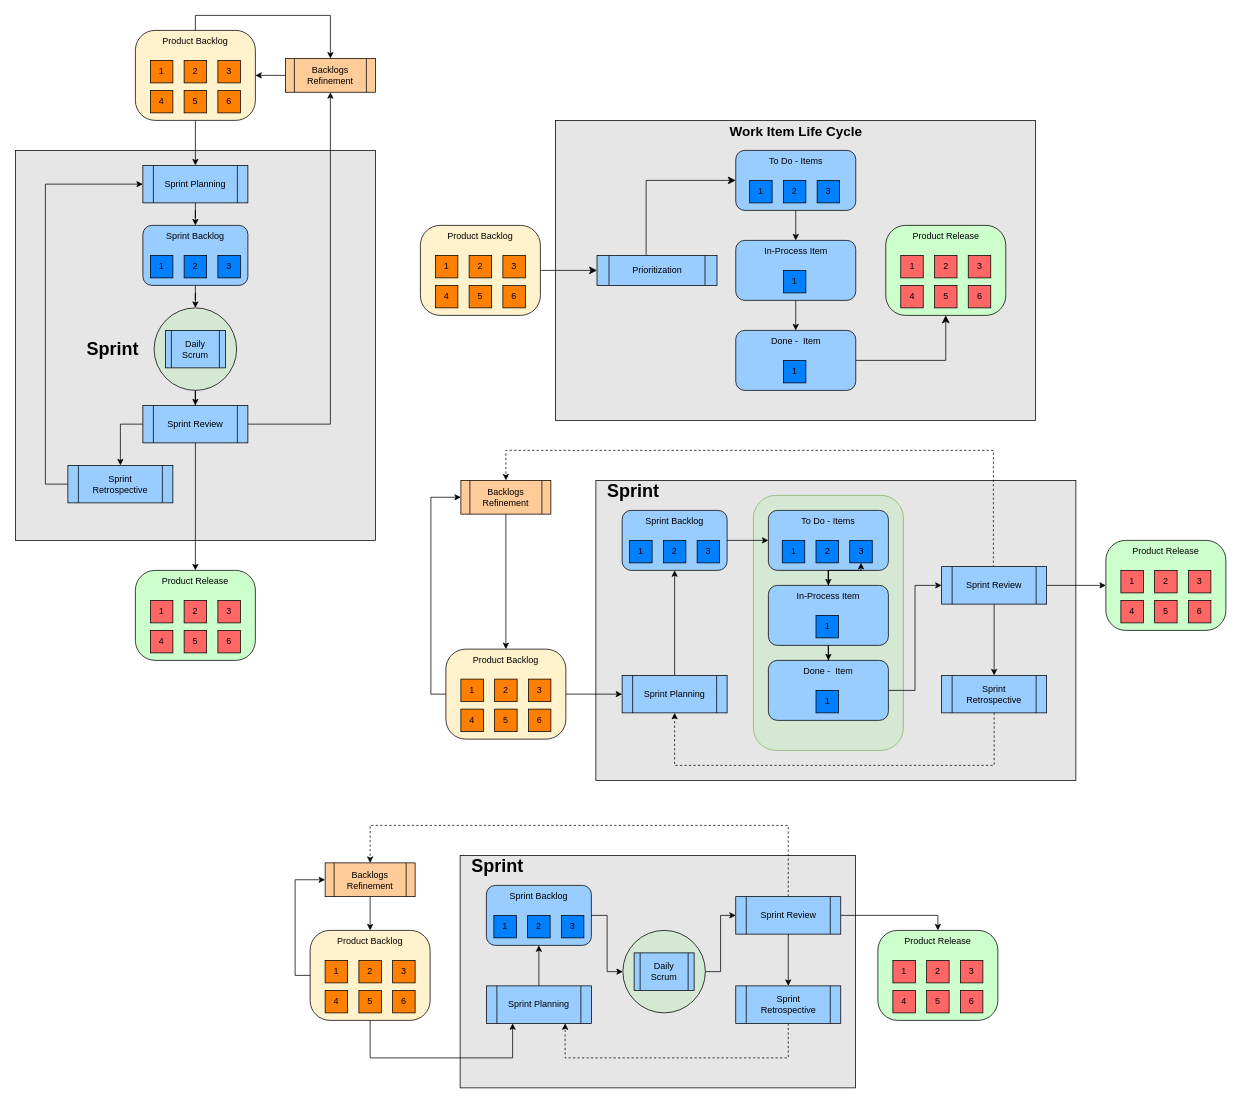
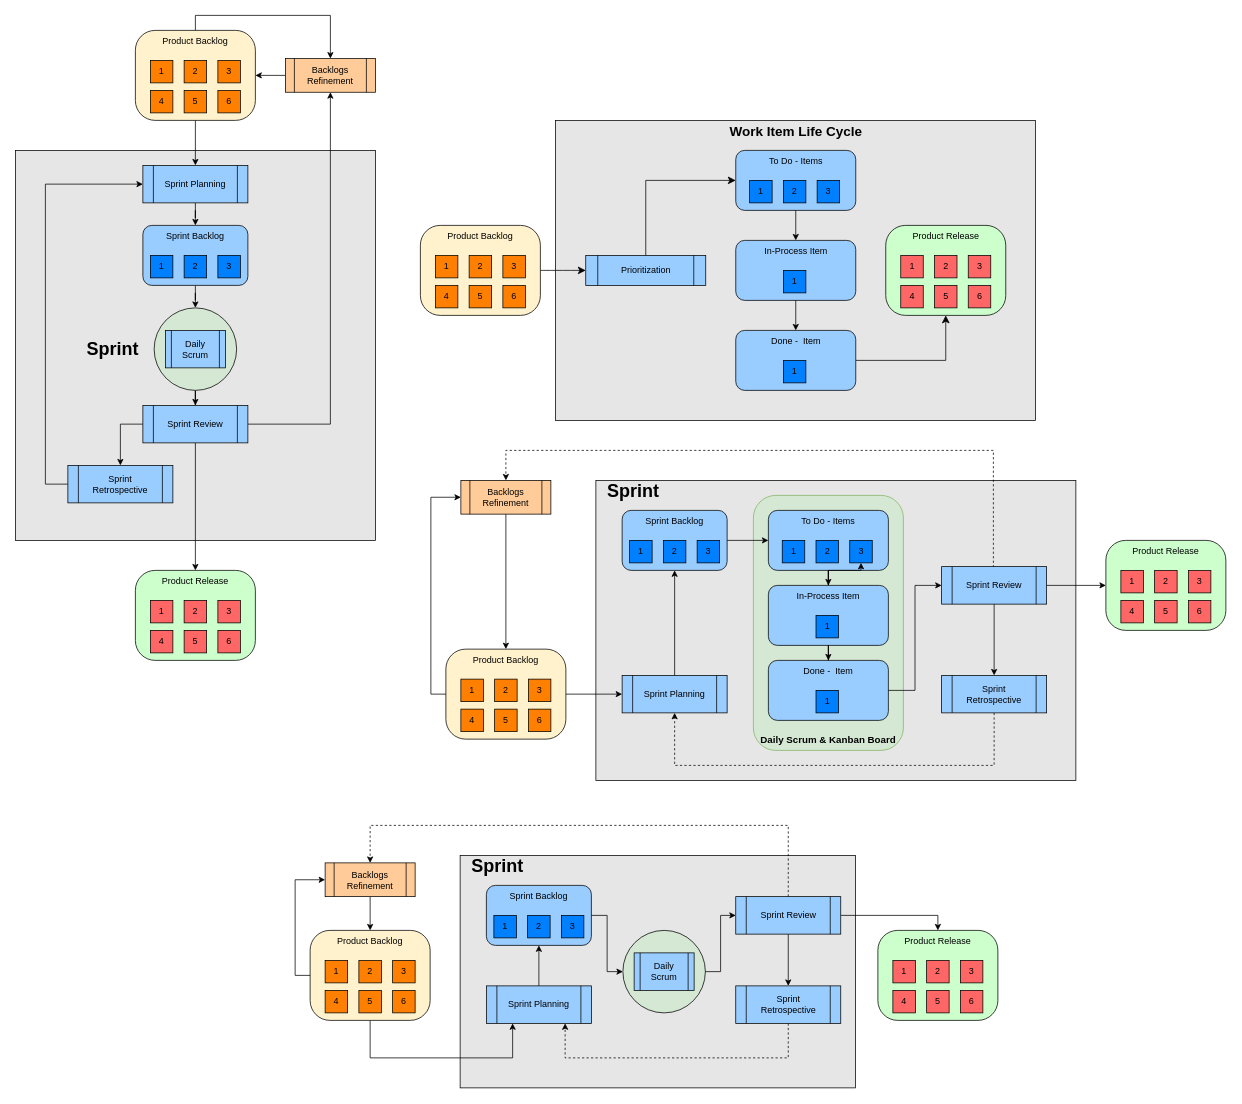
node "Prioritization": moved (657, 270) -> (646, 270)
node "Daily Scrum & Kanban Board": added
